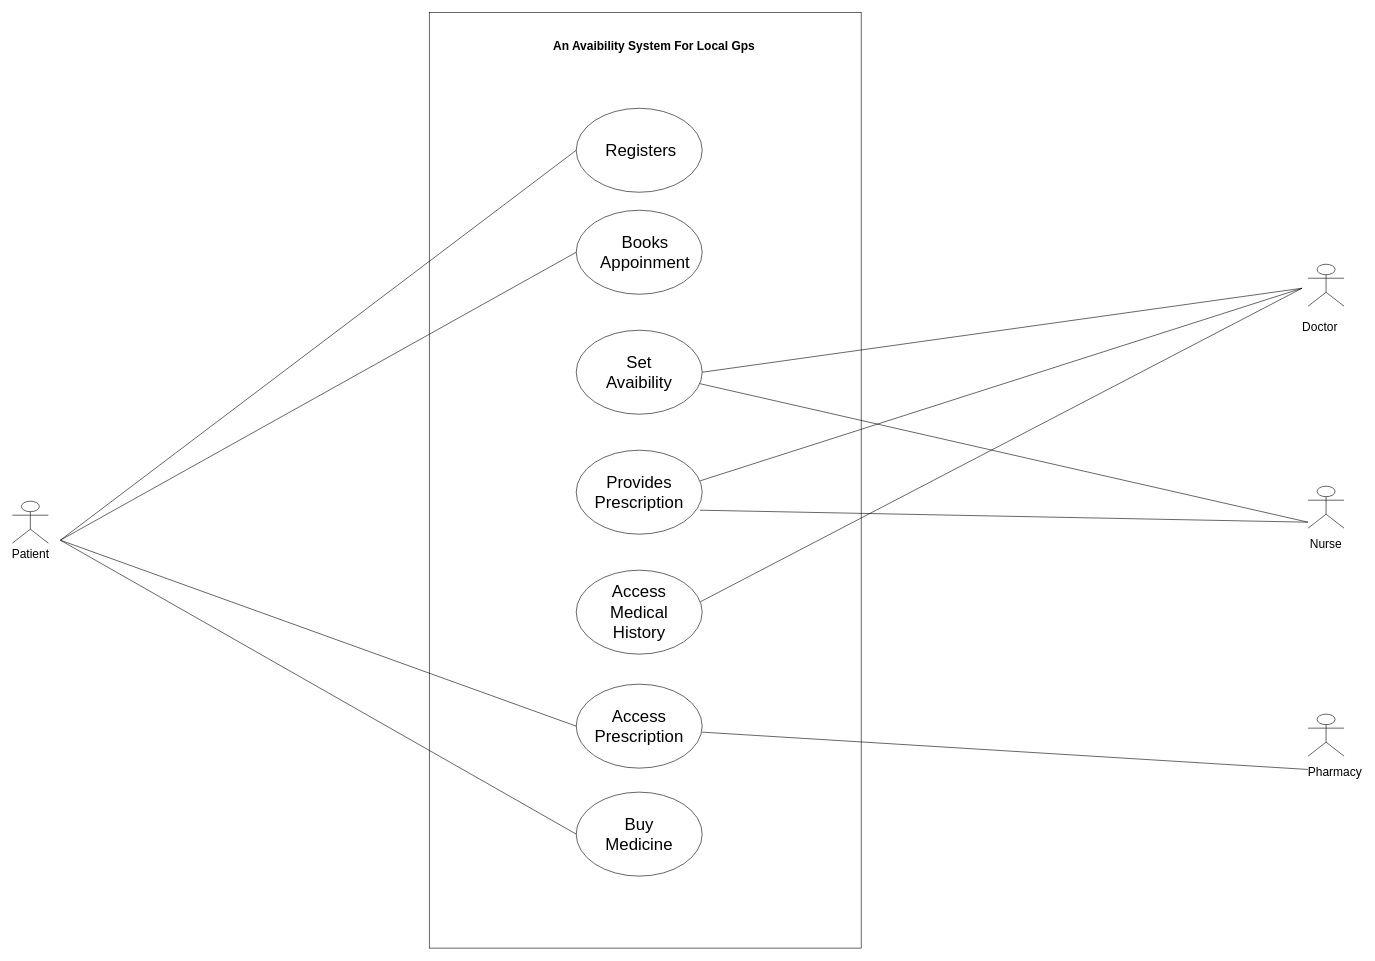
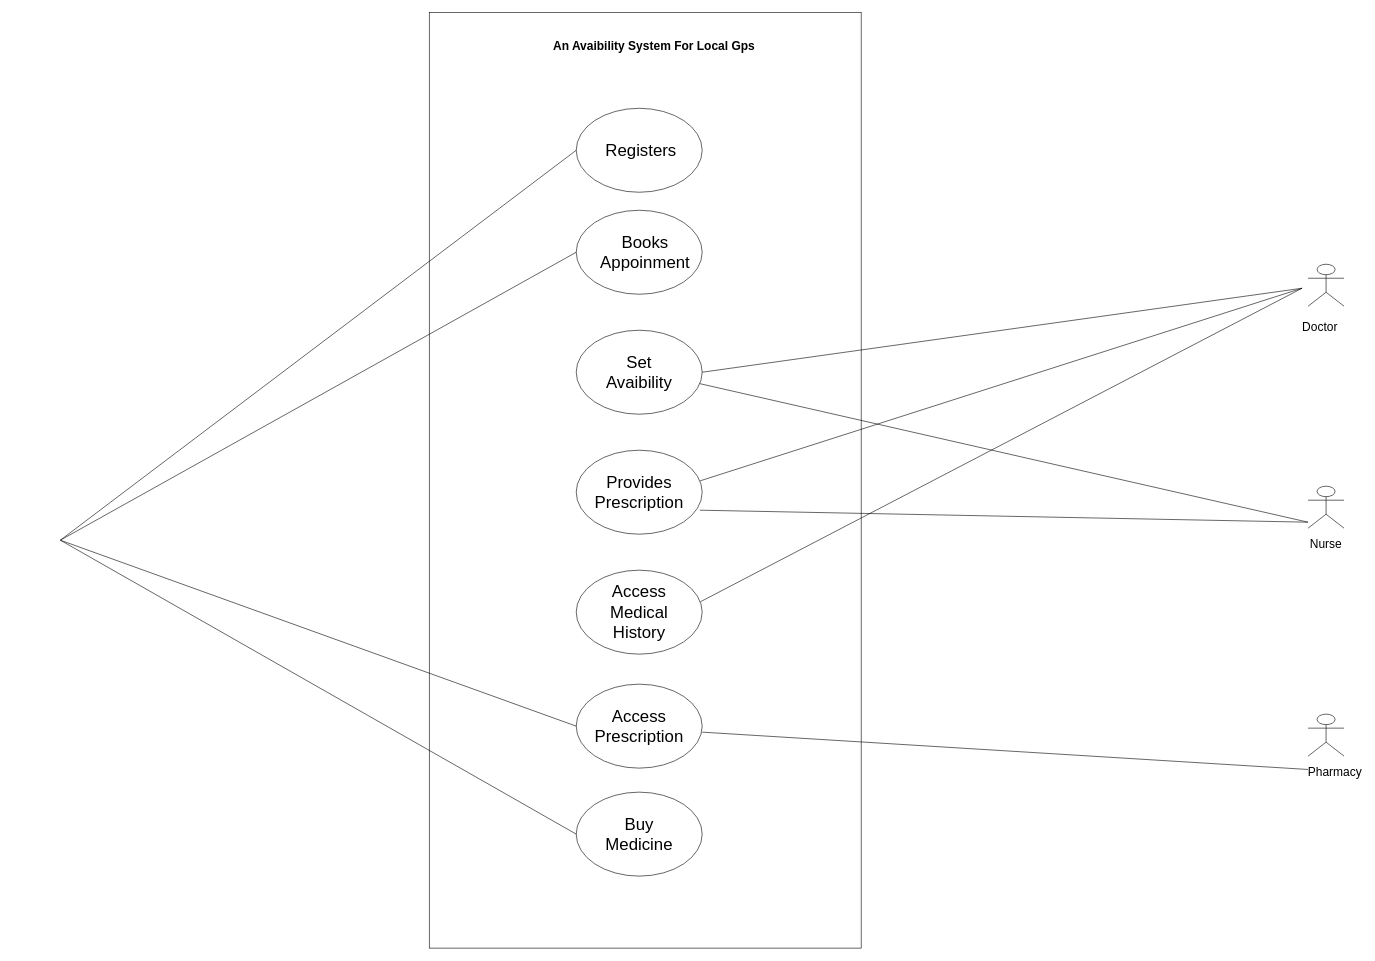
node "Patient": removed
